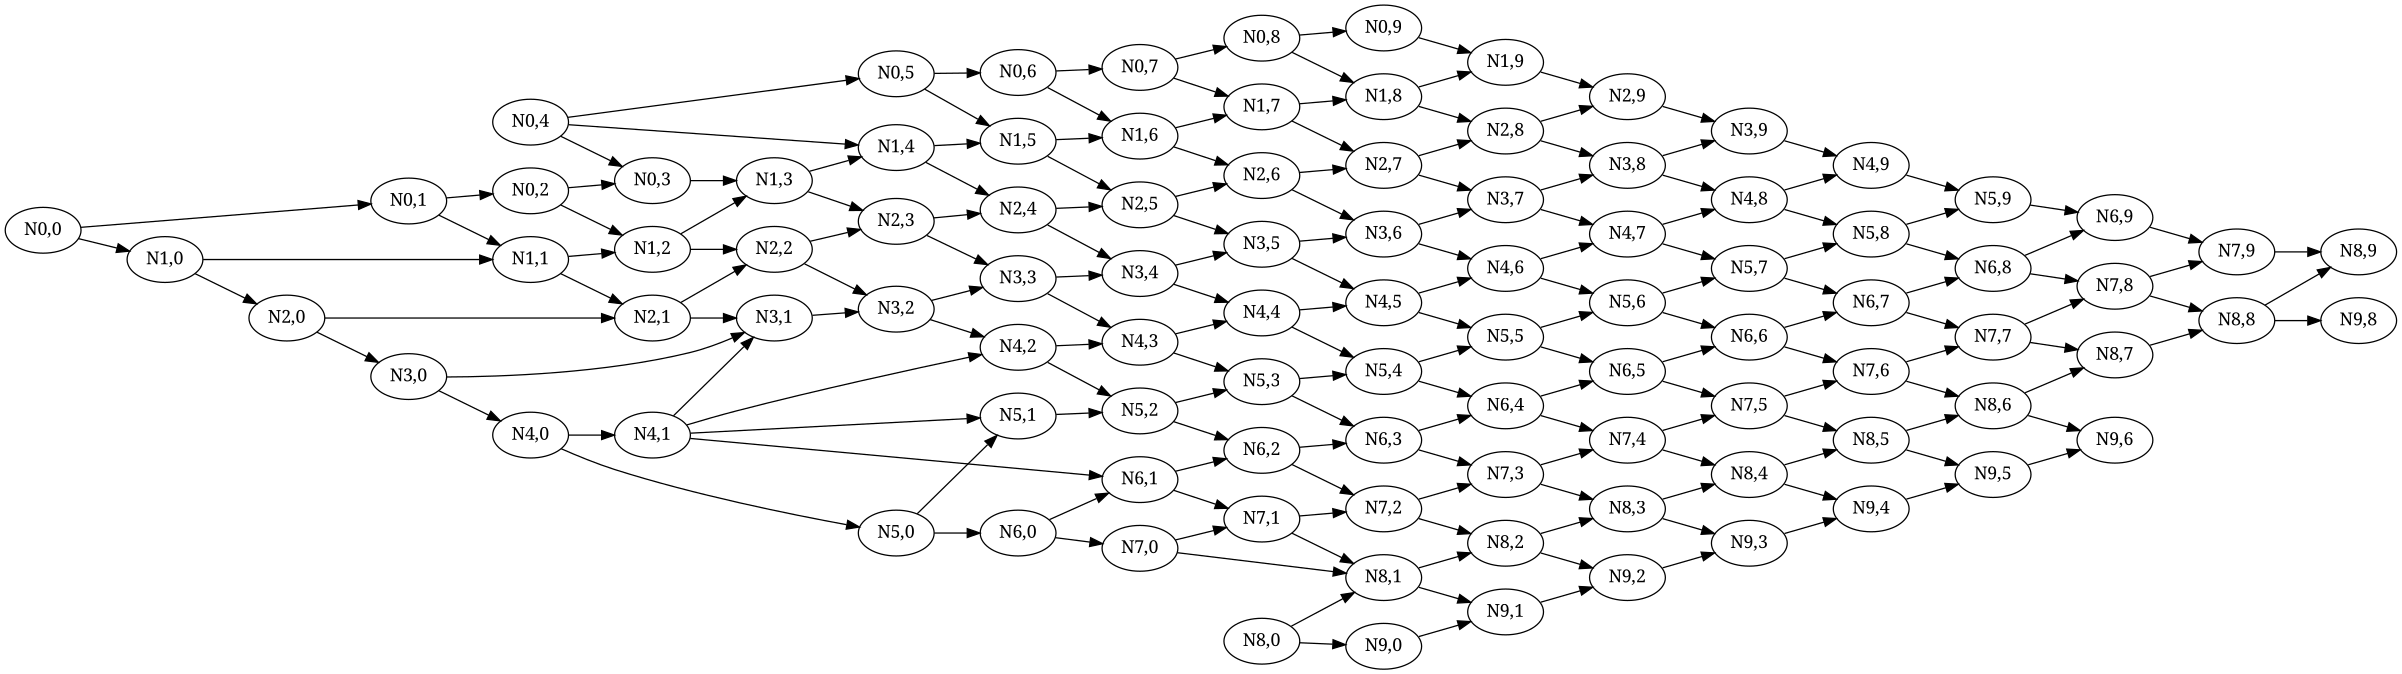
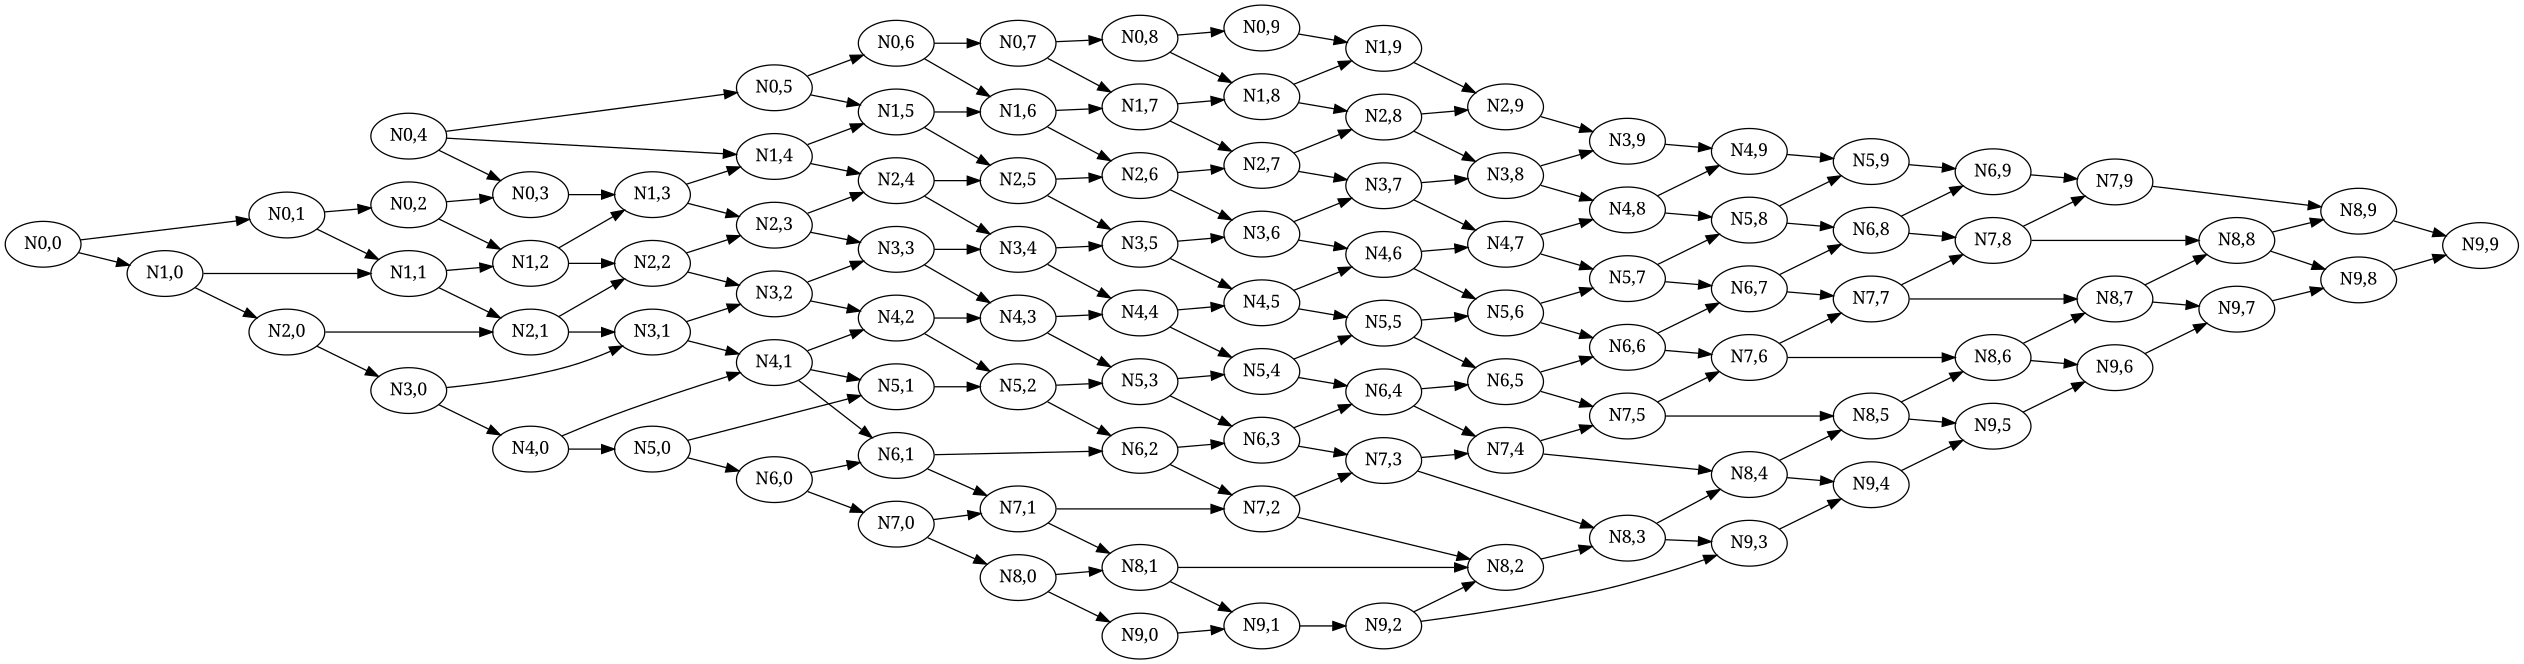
node "N9,9": added
node "N9,7": added
edge "N4,1" -> "N3,1": reversed
edge "N8,2" -> "N9,2": reversed
edge "N7,0" -> "N8,1": now "N7,0" -> "N8,0"
